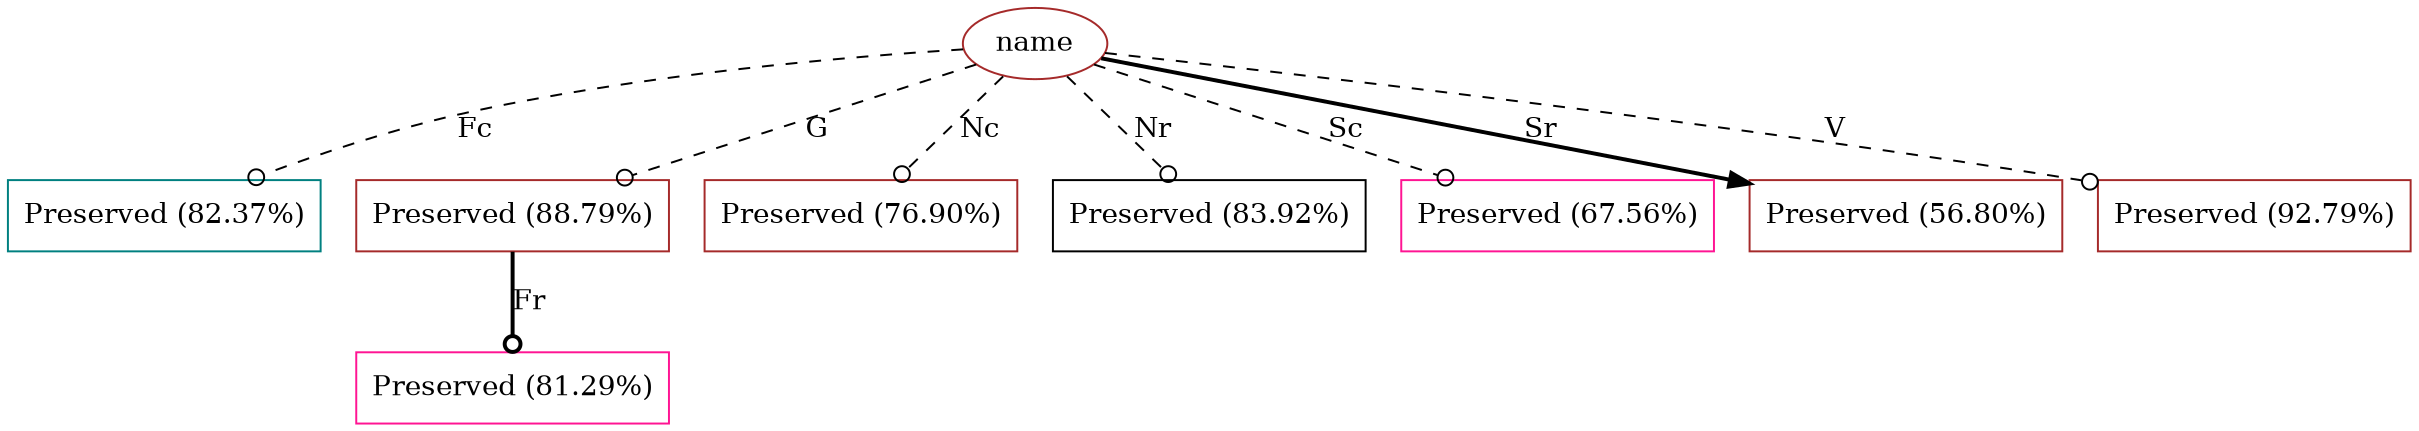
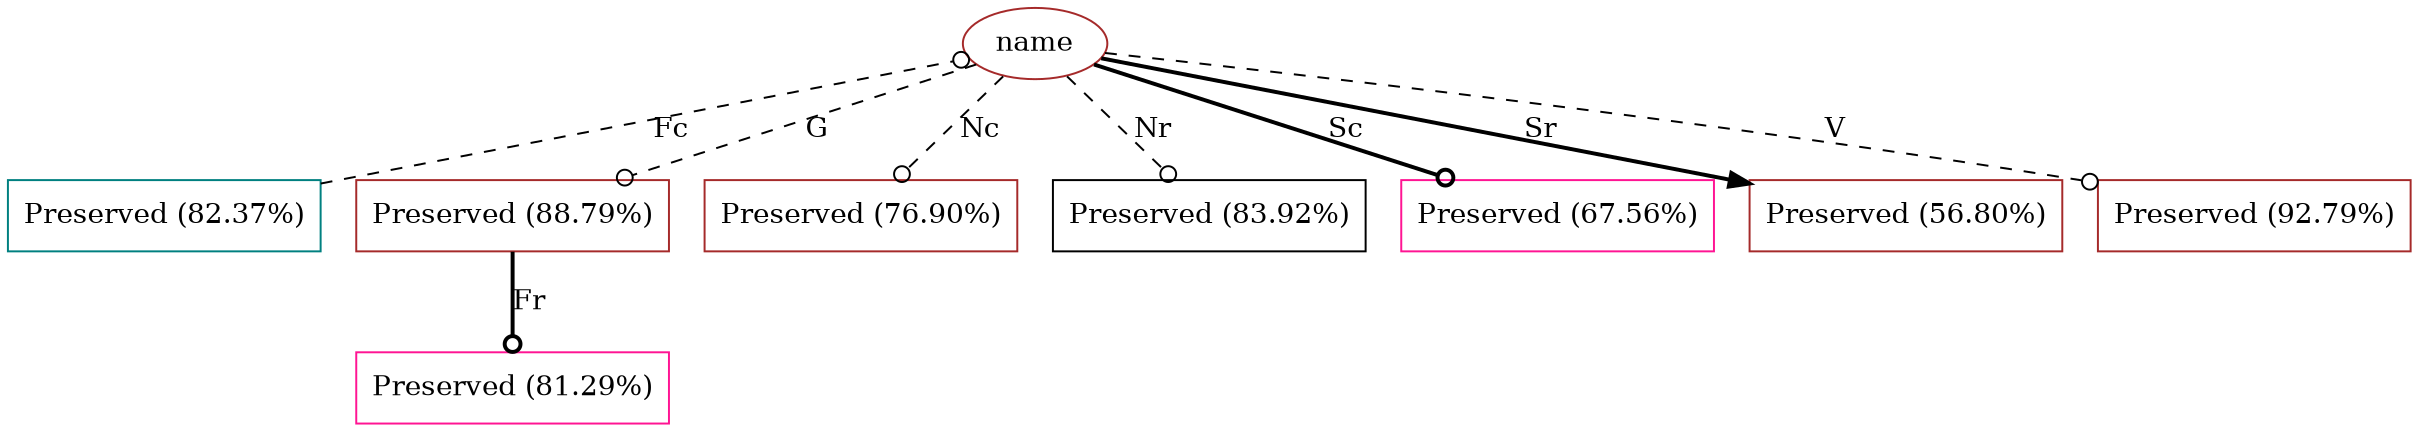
edge "name" -> "Preserved (82.37%)": reversed
edge "name" -> "Preserved (67.56%)": style dashed -> bold
